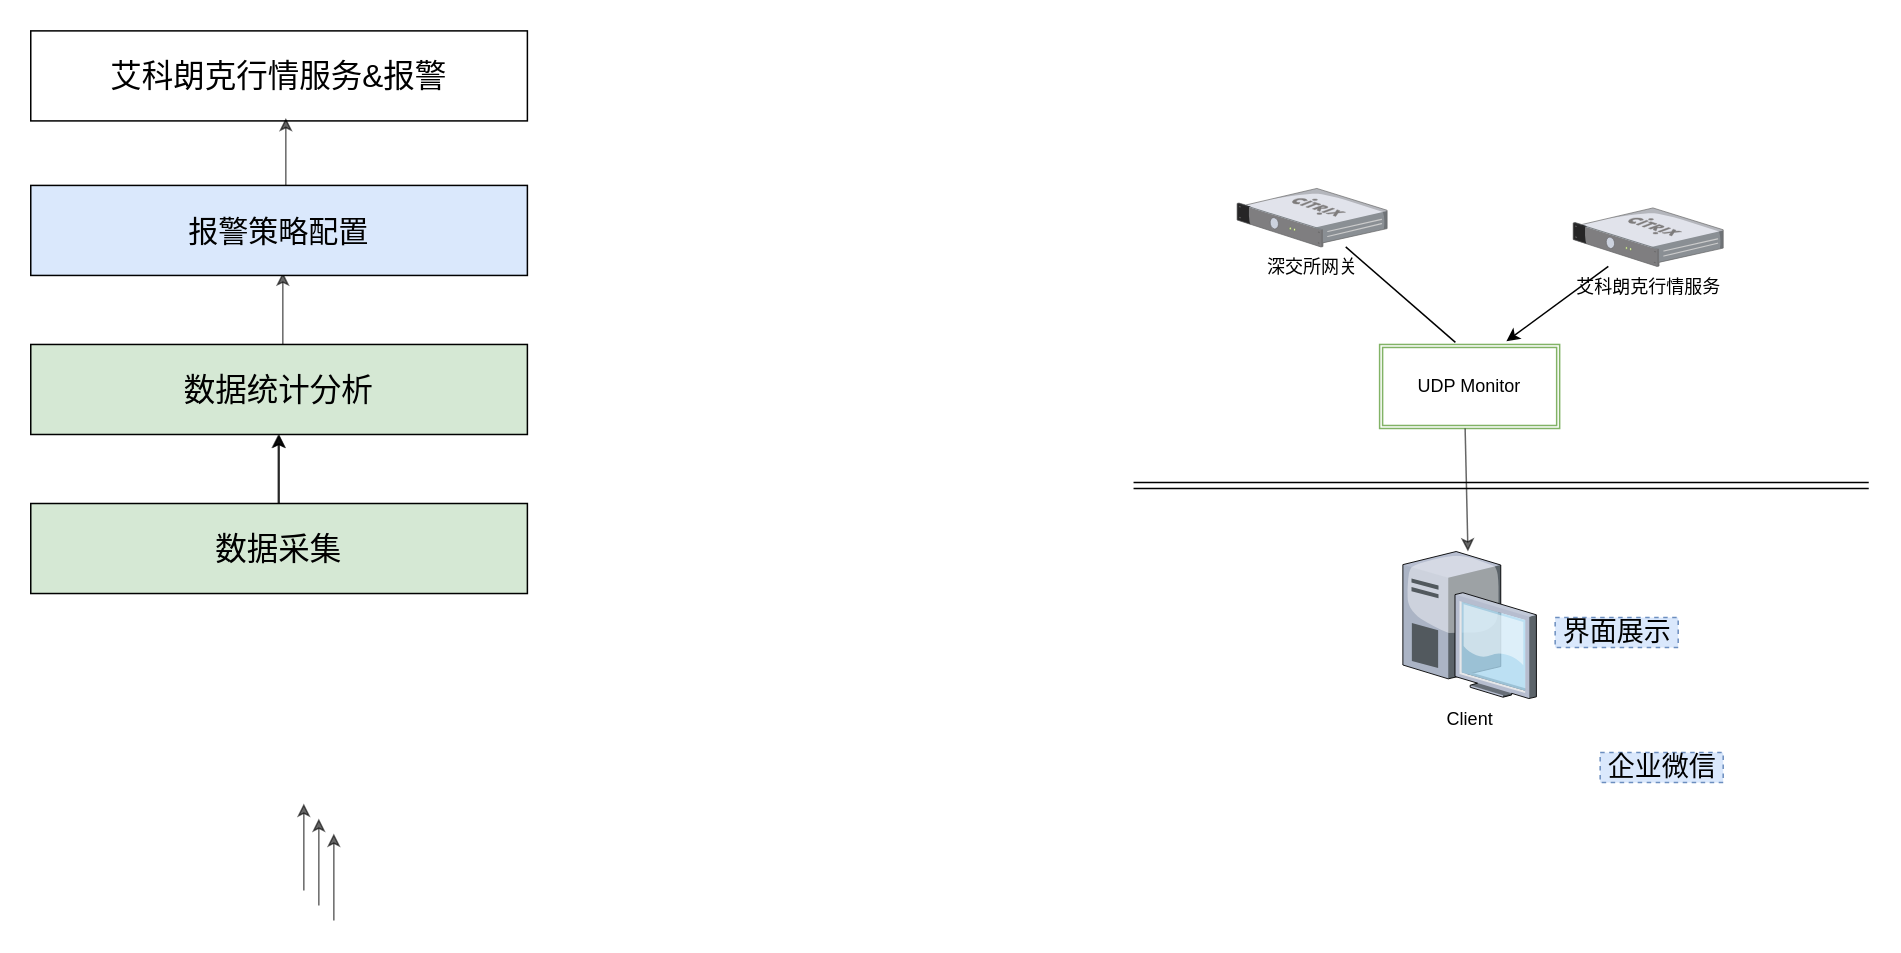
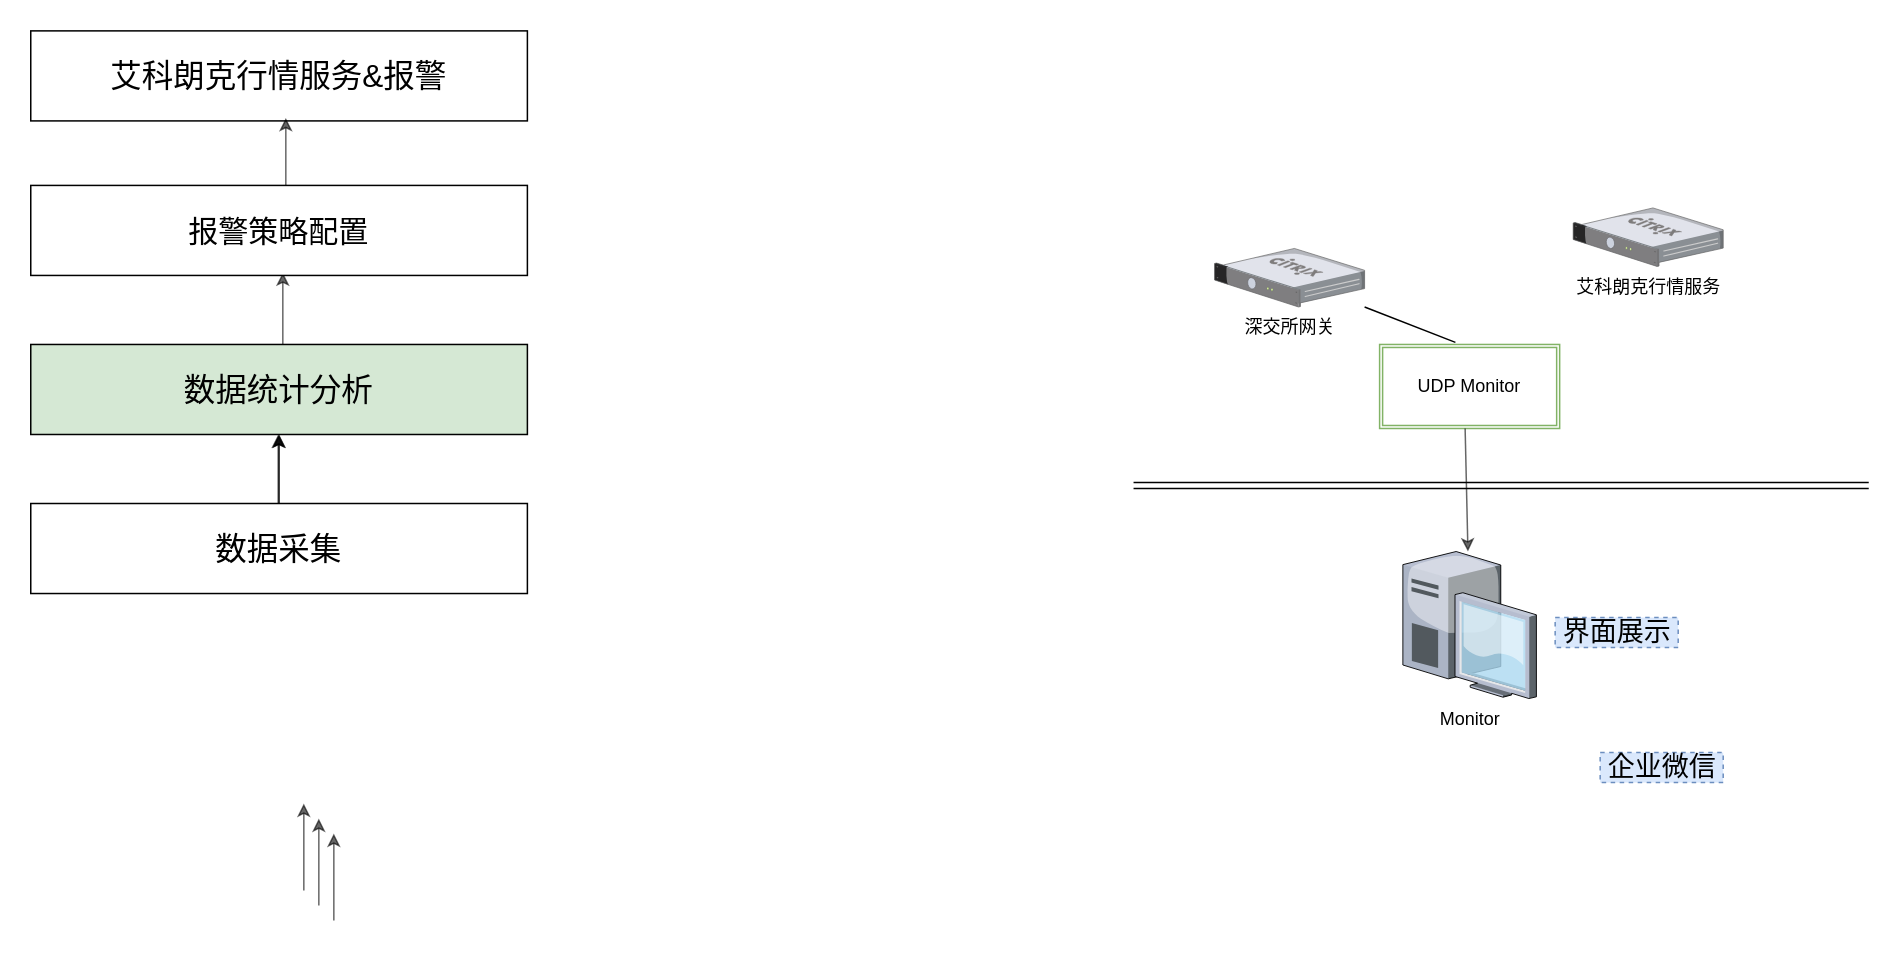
node "深交所网关": moved (1312, 218) -> (1289, 278)
node "报警策略配置": fillcolor #dae8fc -> #ffffff
edge "艾科朗克行情服务" -> "UDP Monitor": removed
node "数据采集": fillcolor #d5e8d4 -> #ffffff
node "Client": label "Client" -> "Monitor"
